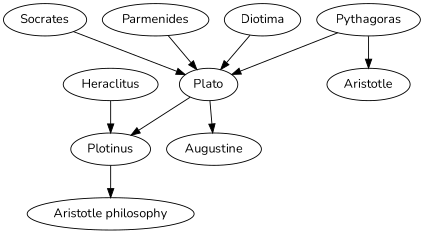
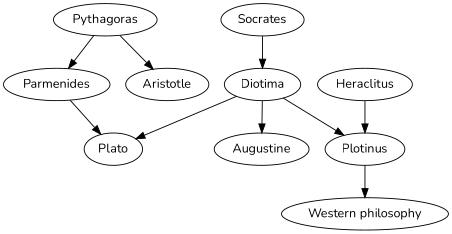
edge "Socrates" -> "Plato": now "Socrates" -> "Diotima"
edge "Pythagoras" -> "Plato": now "Pythagoras" -> "Parmenides"
edge "Plato" -> "Augustine": now "Diotima" -> "Augustine"
edge "Plato" -> "Plotinus": now "Diotima" -> "Plotinus"
node "Aristotle philosophy": label "Aristotle philosophy" -> "Western philosophy"
